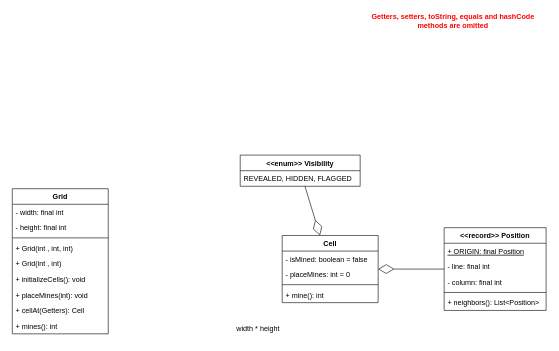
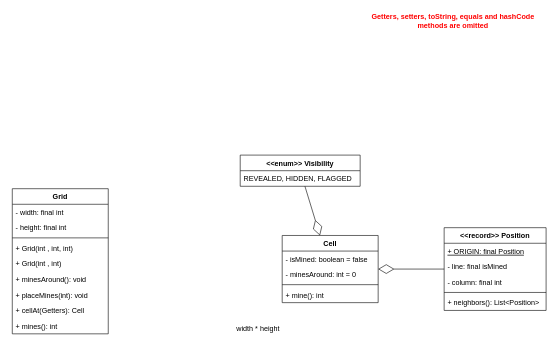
node "- line: final int": label "- line: final int" -> "- line: final isMined"
node "- placeMines: int = 0": label "- placeMines: int = 0" -> "- minesAround: int = 0"
node "+ initializeCells(): void": label "+ initializeCells(): void" -> "+ minesAround(): void"
